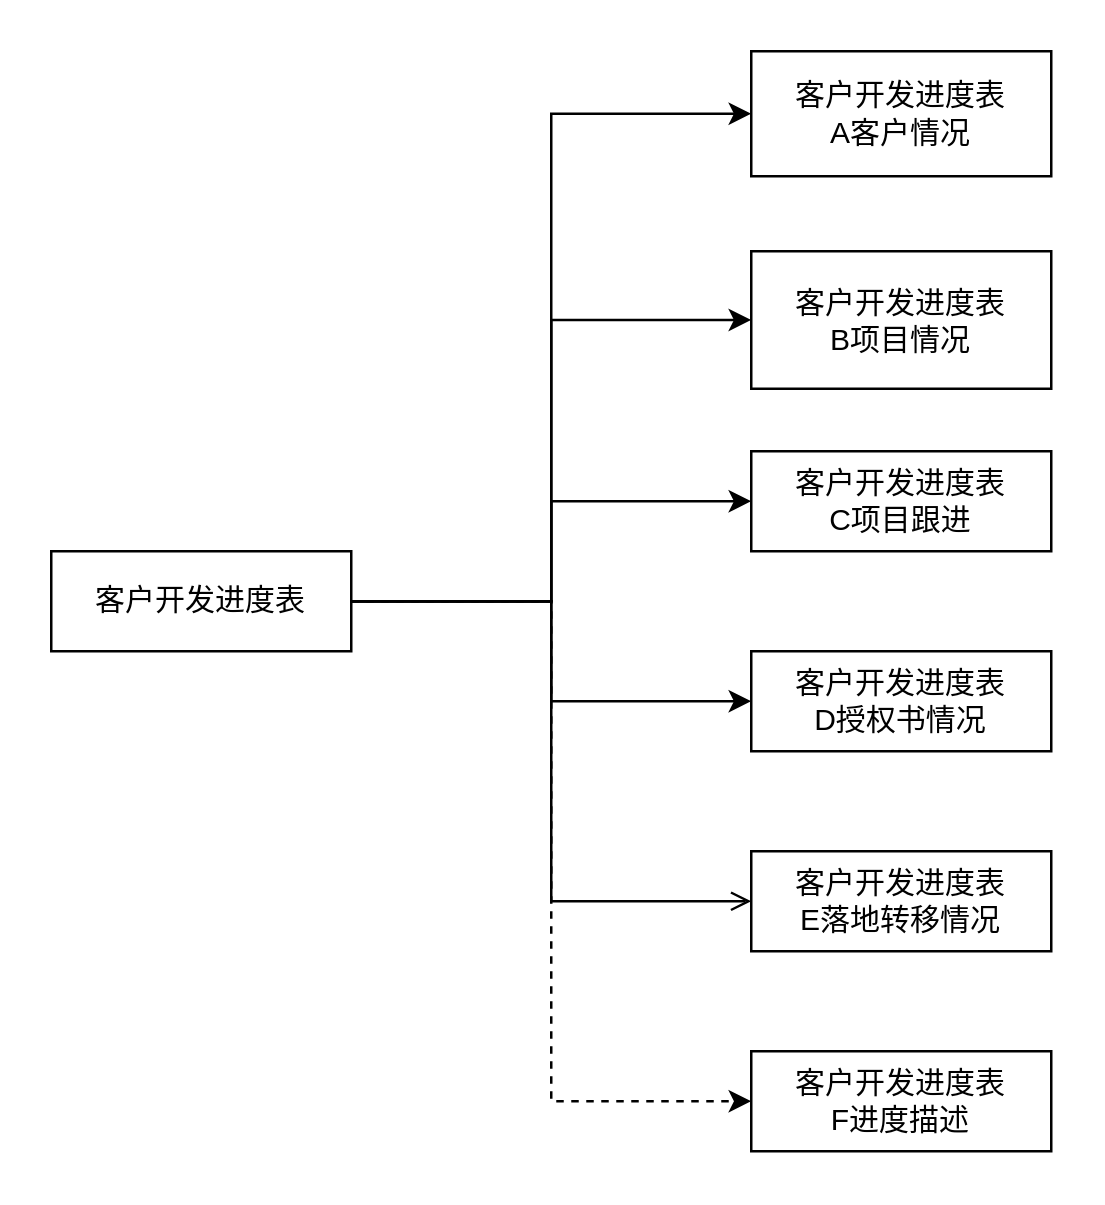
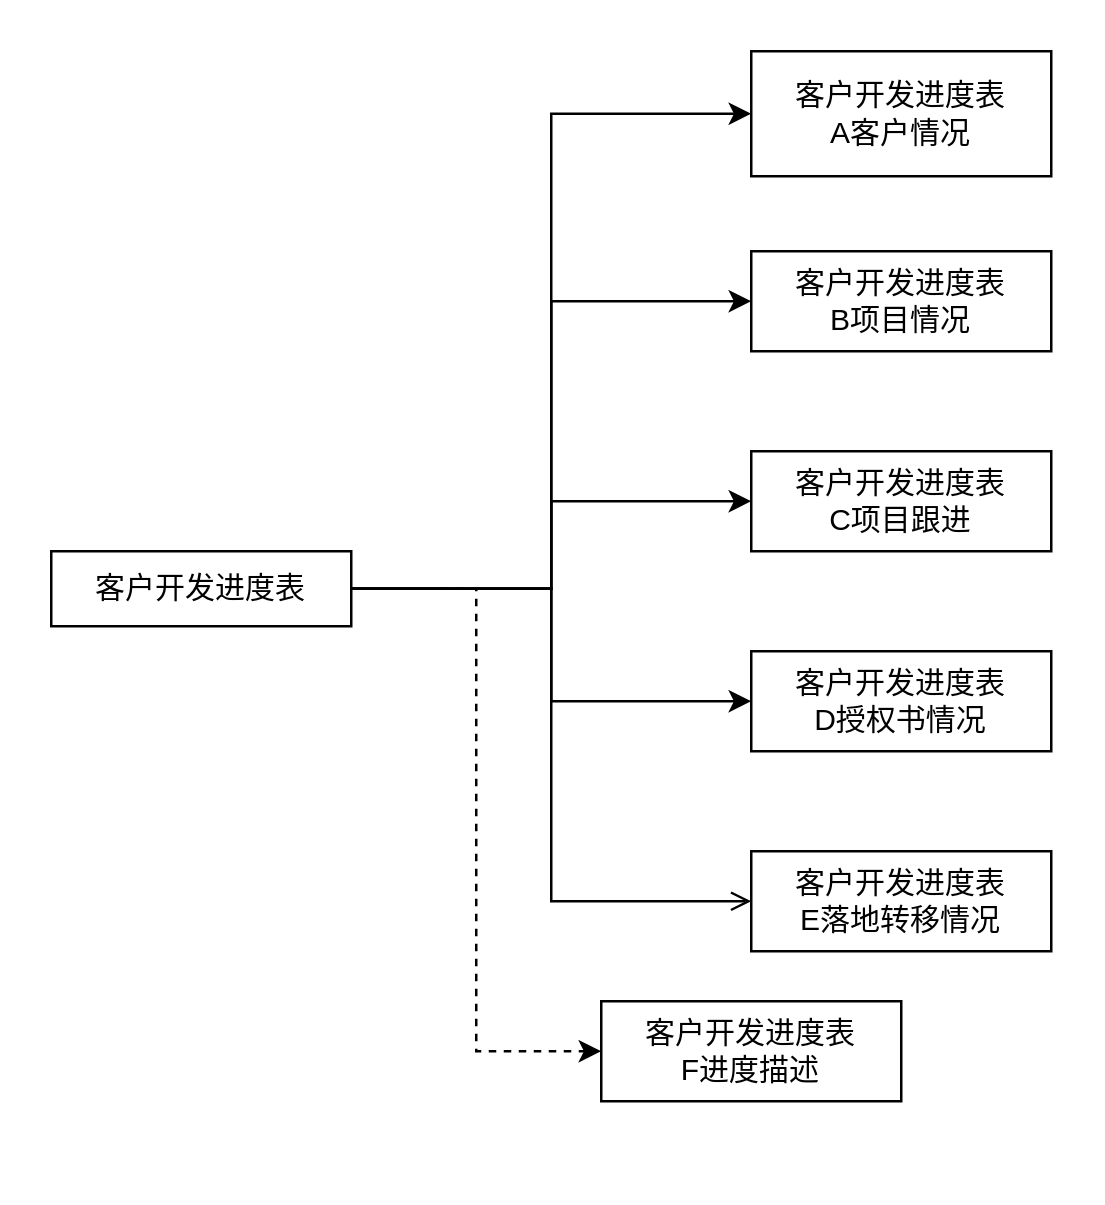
node "客户开发进度表 B项目情况": size 300x138 -> 300x100
node "客户开发进度表": size 300x100 -> 300x75
node "客户开发进度表 F进度描述": moved (901, 1101) -> (751, 1051)
